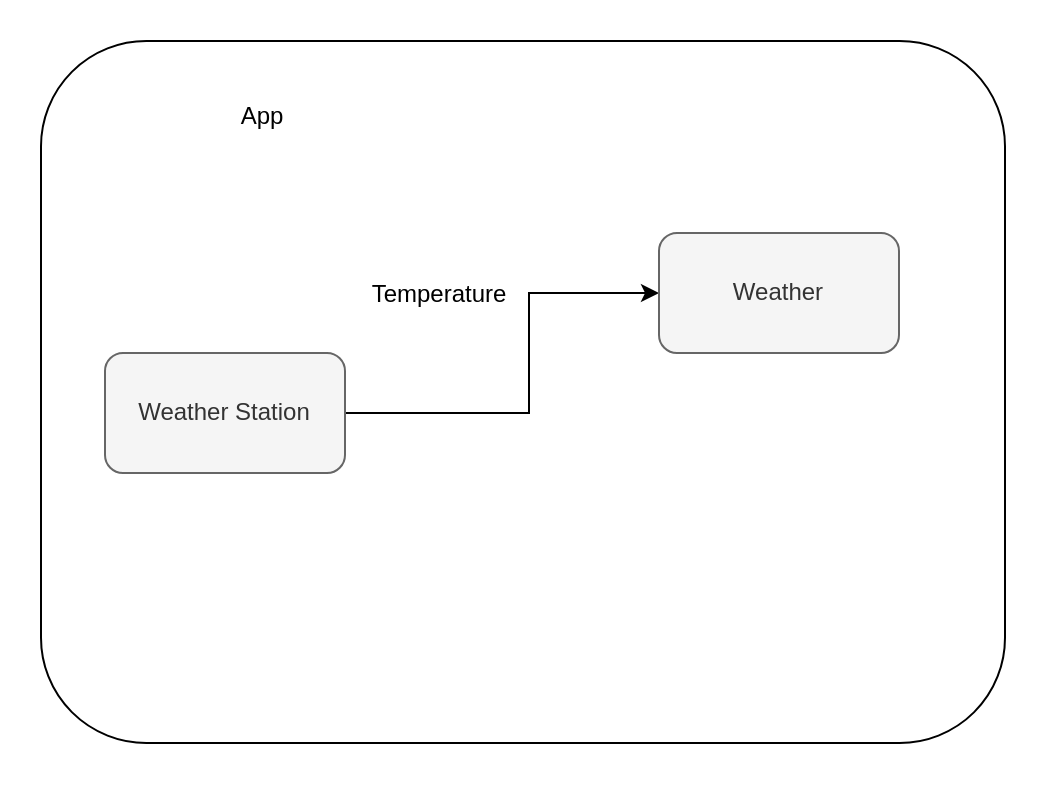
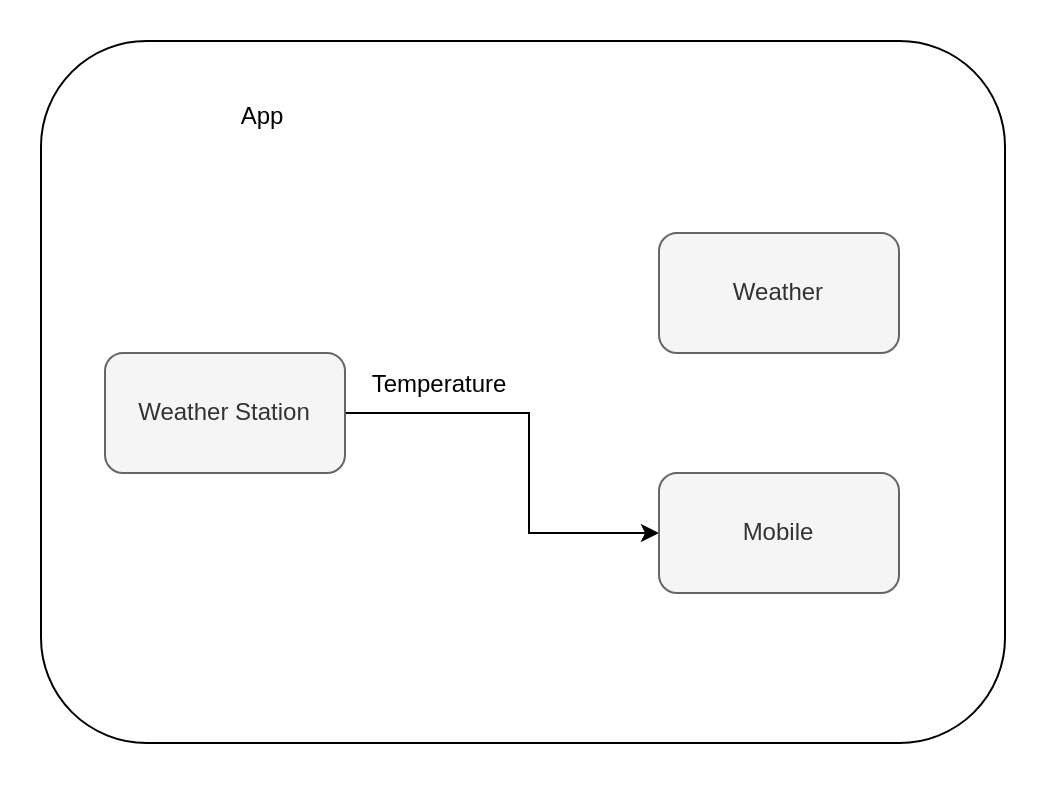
edge "Weather Station" -> "Weather": removed
node "Temperature": moved (438, 295) -> (438, 385)
edge "Weather Station" -> "Mobile": added
node "Mobile": added
